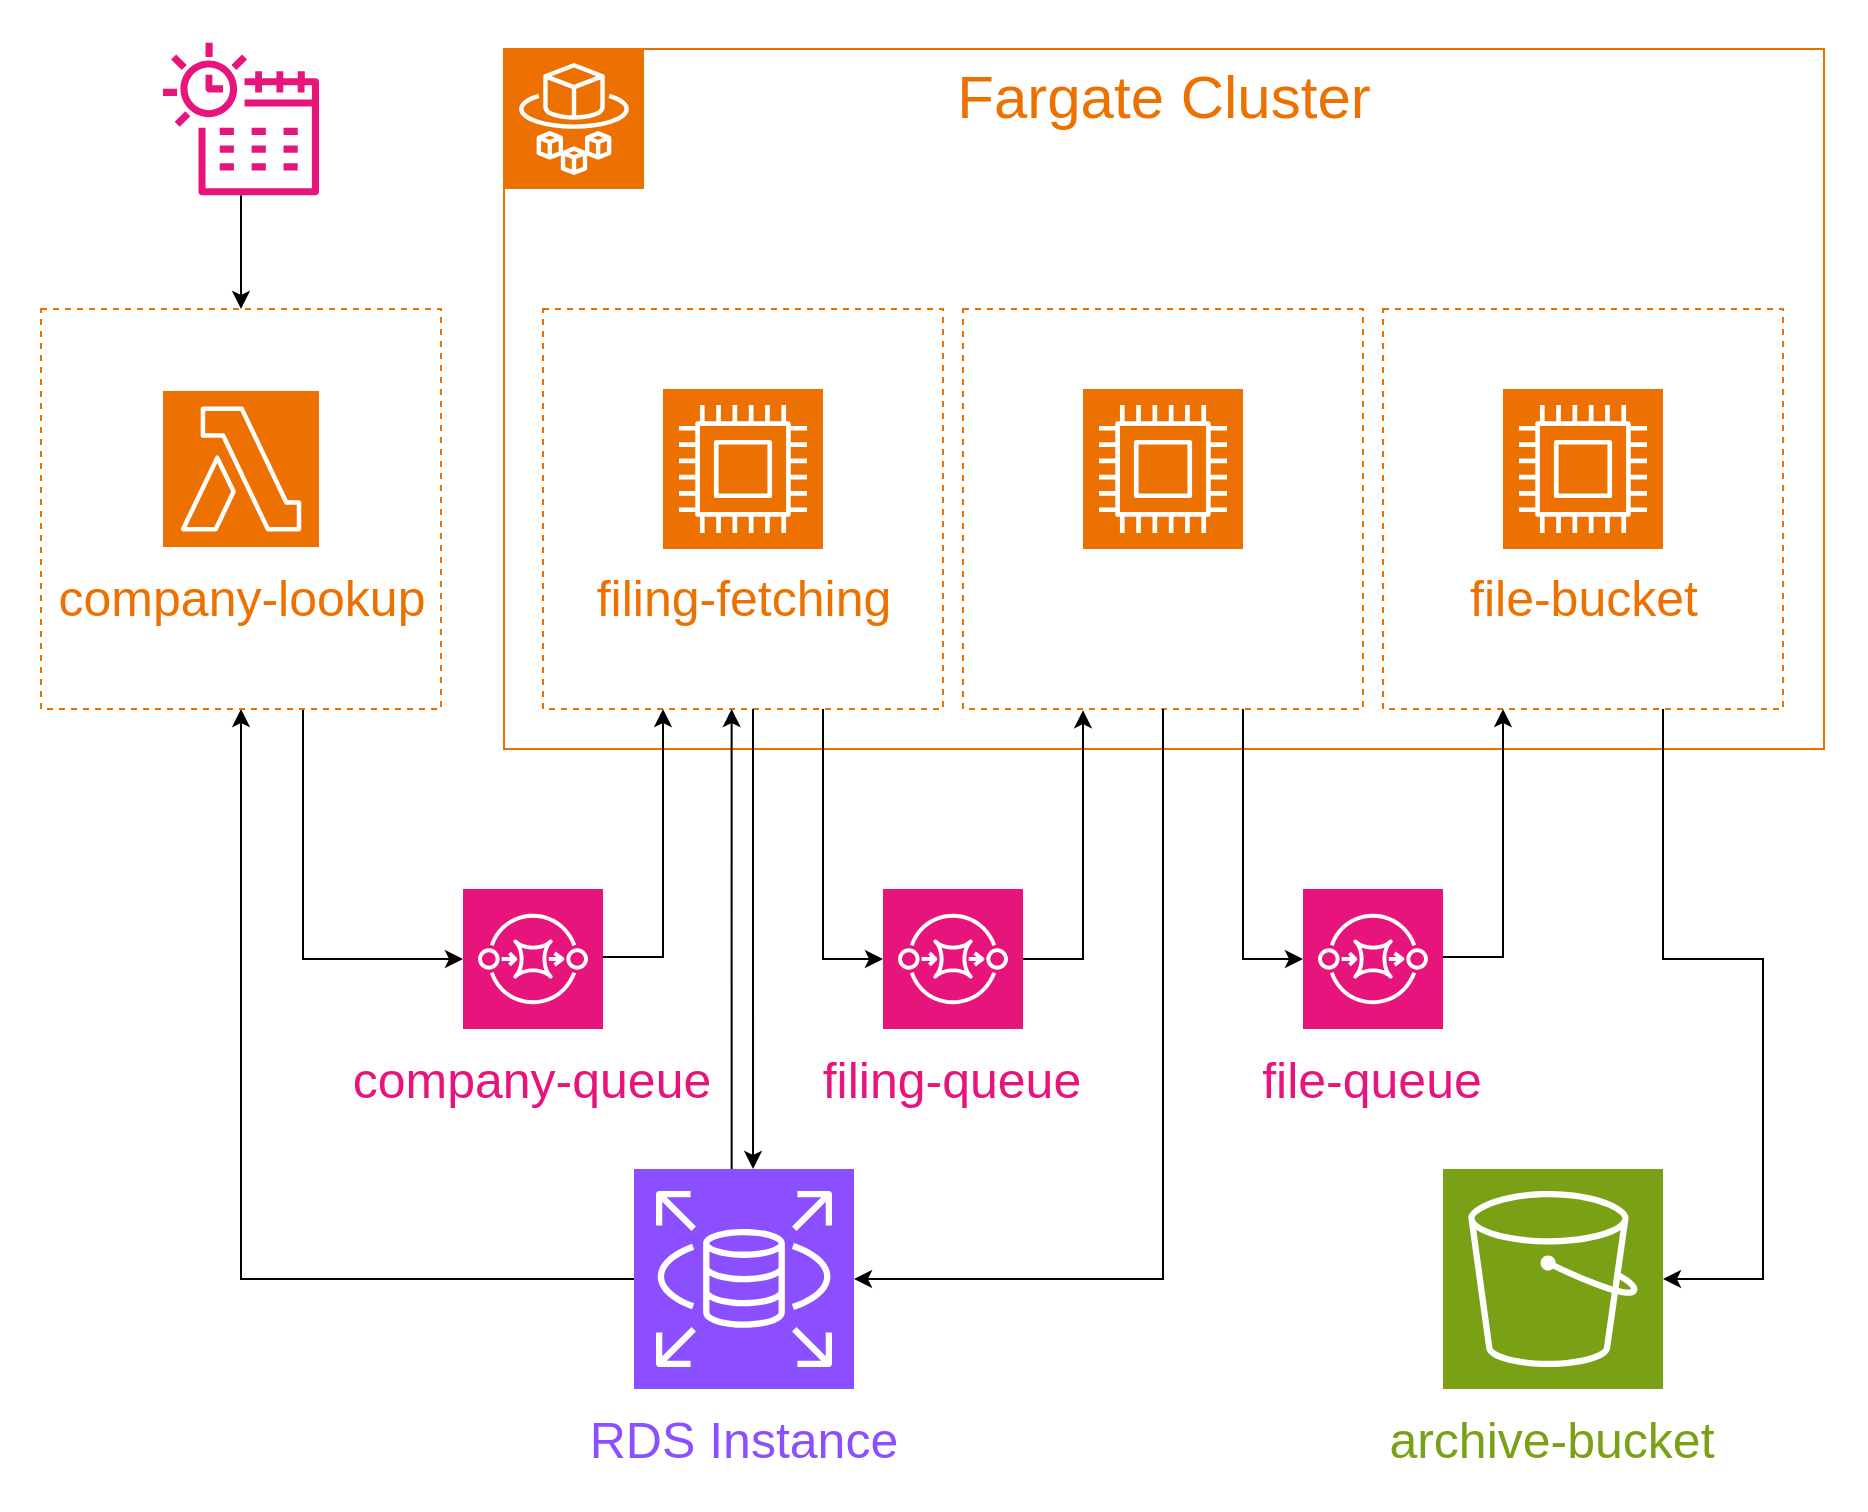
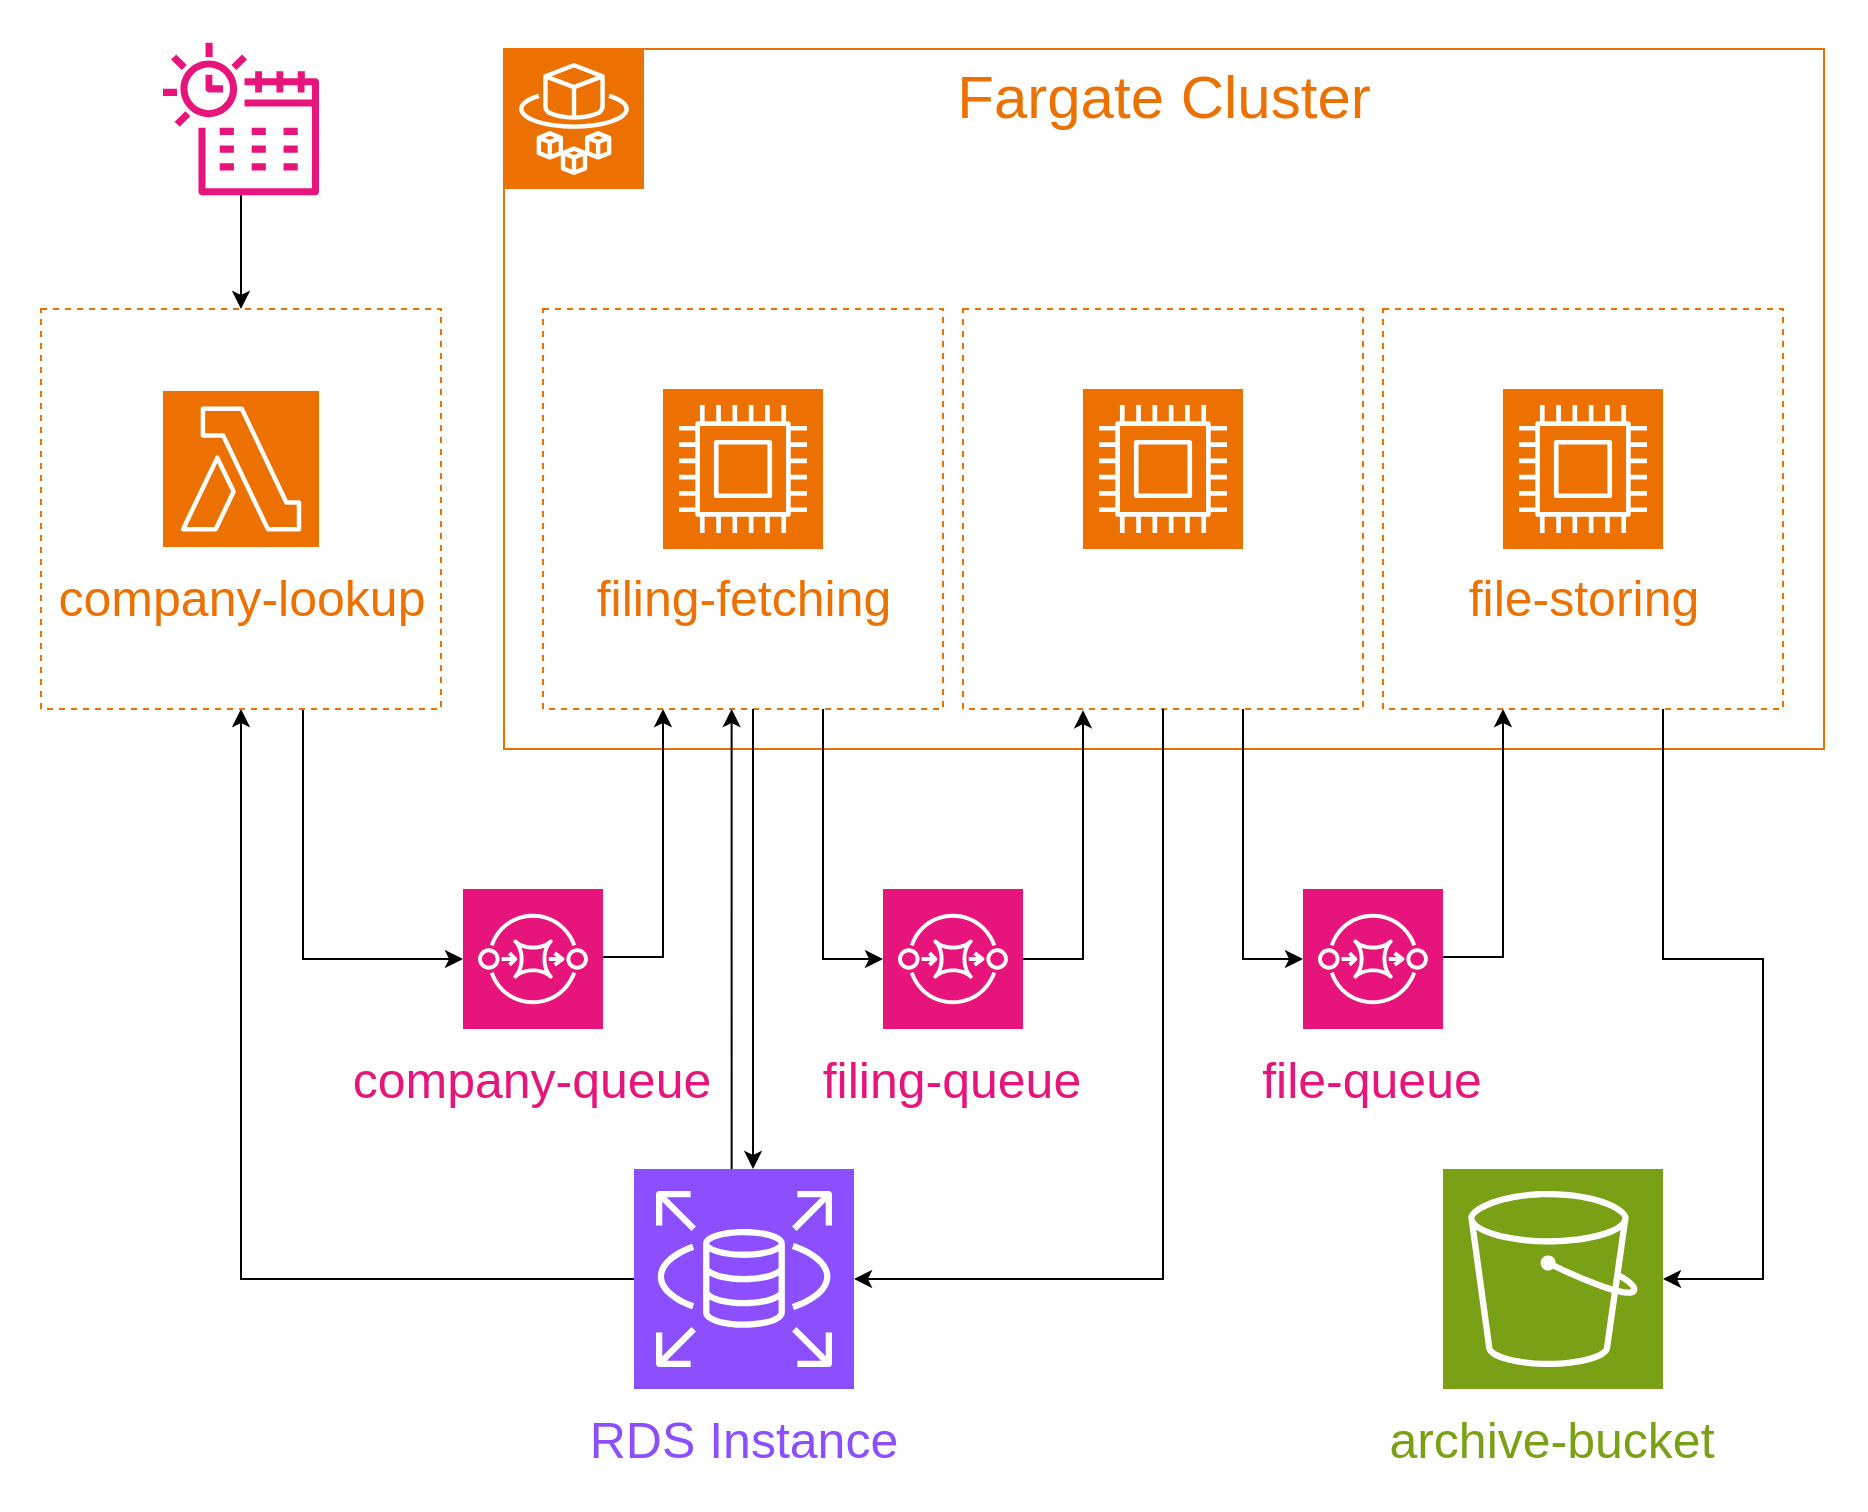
node "file-bucket": label "file-bucket" -> "file-storing"
